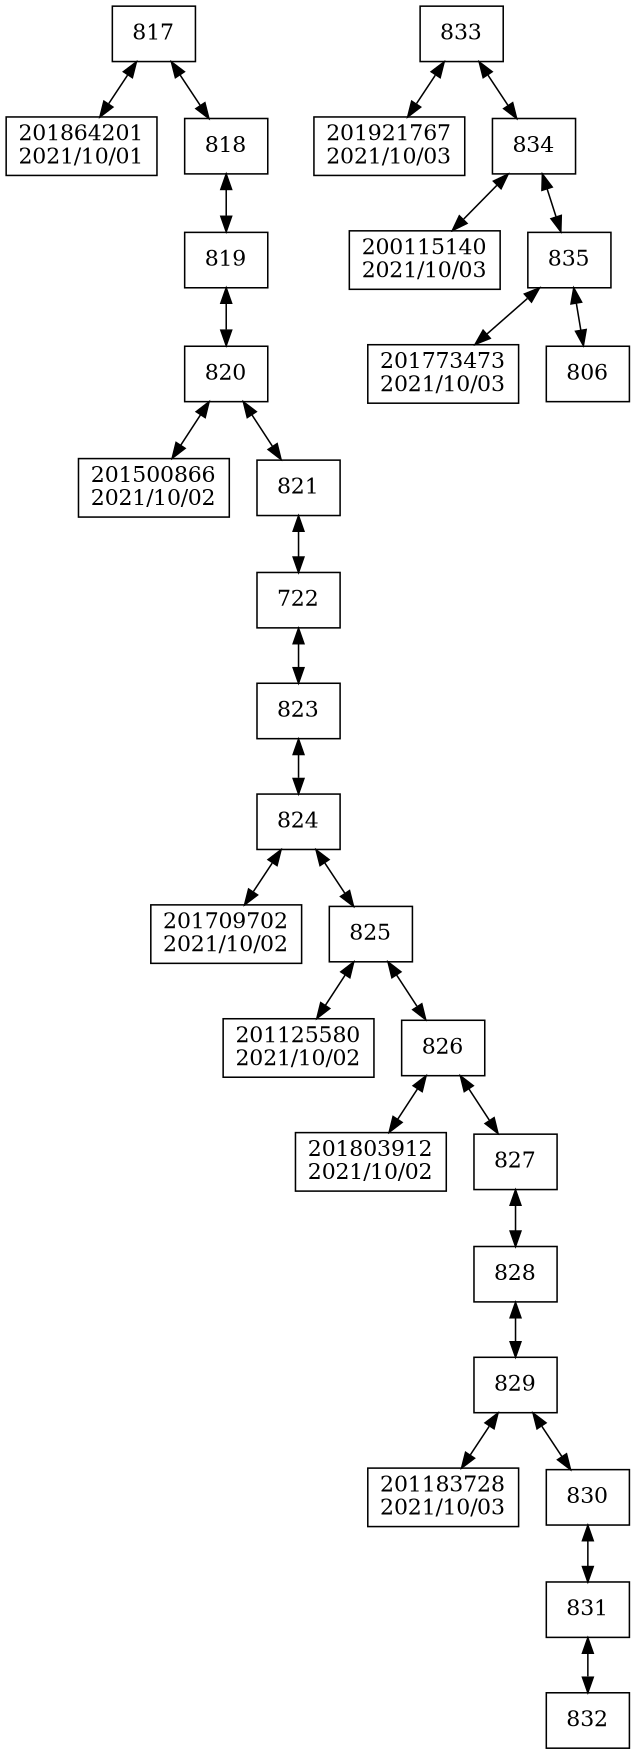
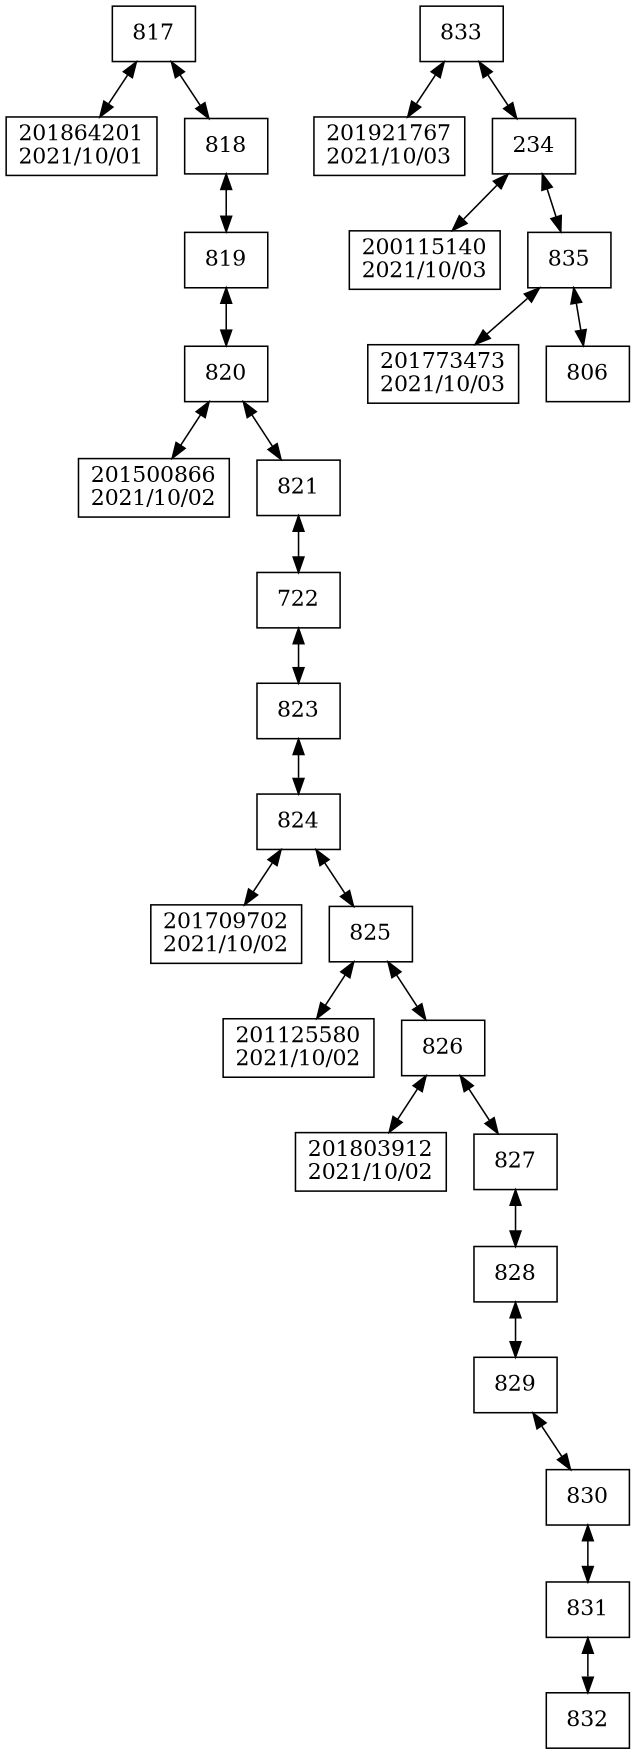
node "834": label "834" -> "234"
node "201183728 2021/10/03": removed
